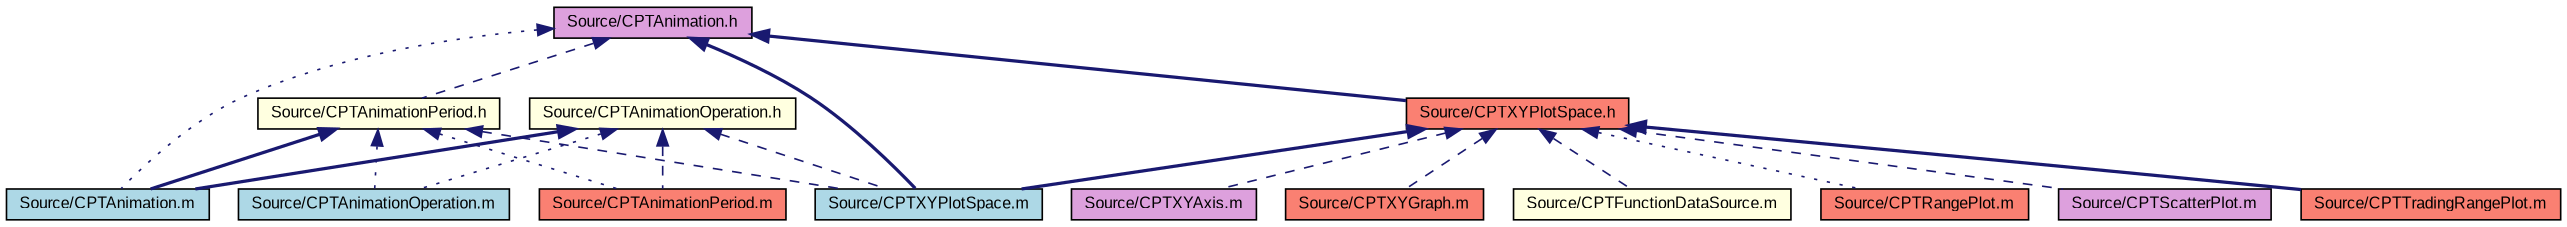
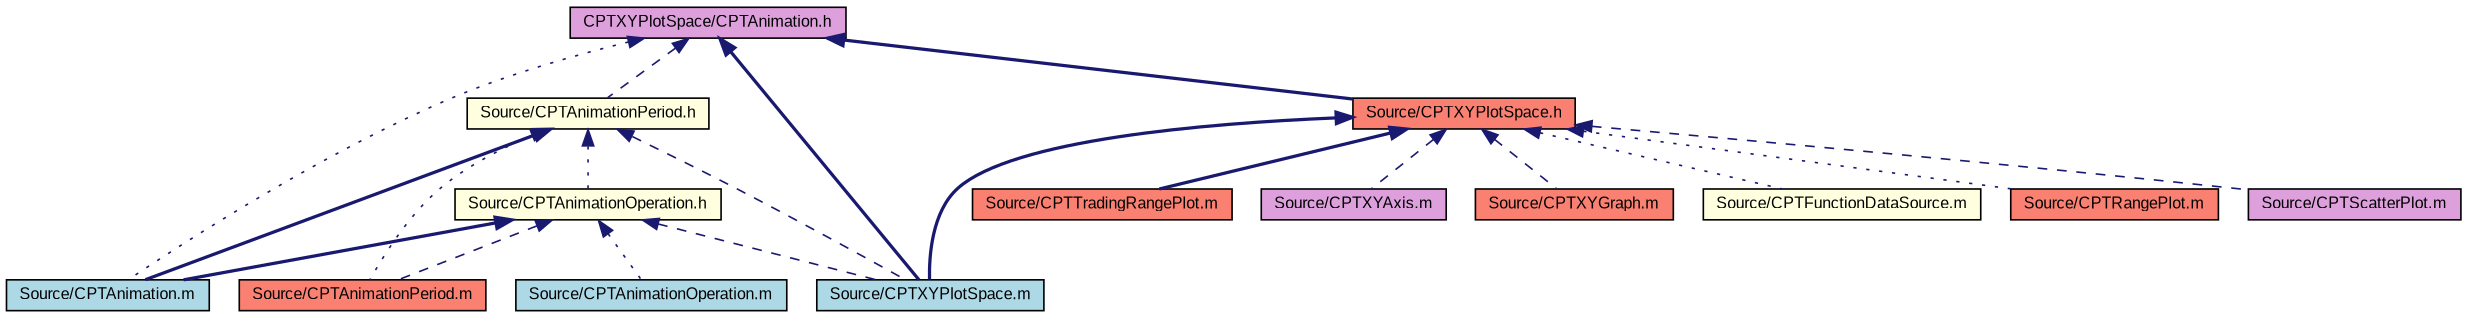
node "Source/CPTAnimation.h": label "Source/CPTAnimation.h" -> "CPTXYPlotSpace/CPTAnimation.h"
edge "Source/CPTFunctionDataSource.m" -> "Source/CPTXYPlotSpace.h": style dashed -> dotted
edge "Source/CPTAnimationOperation.m" -> "Source/CPTAnimationPeriod.h": now "Source/CPTAnimationOperation.h" -> "Source/CPTAnimationPeriod.h"
